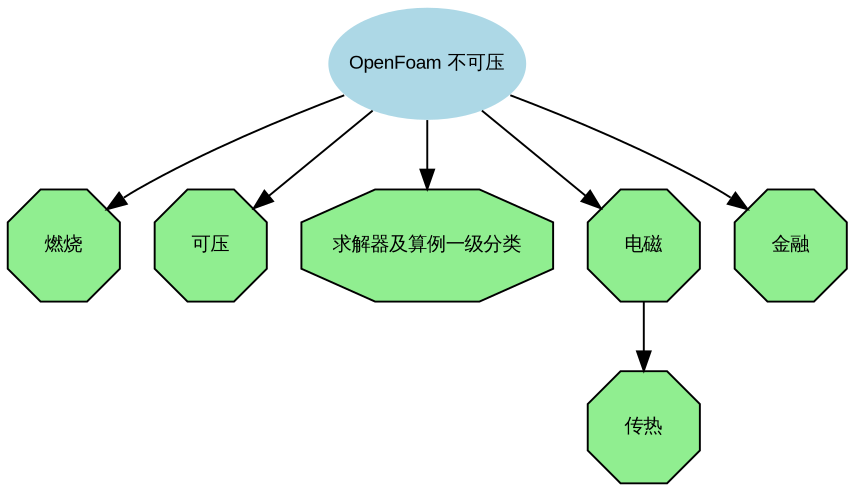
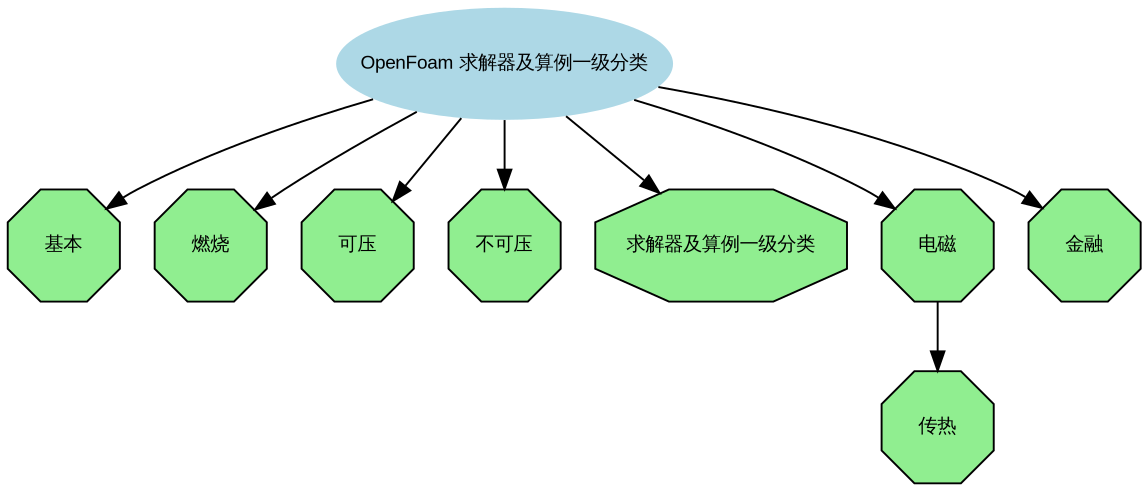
node "OpenFoam 不可压": label "OpenFoam 不可压" -> "OpenFoam 求解器及算例一级分类"
node "基本": added
node "不可压": added
